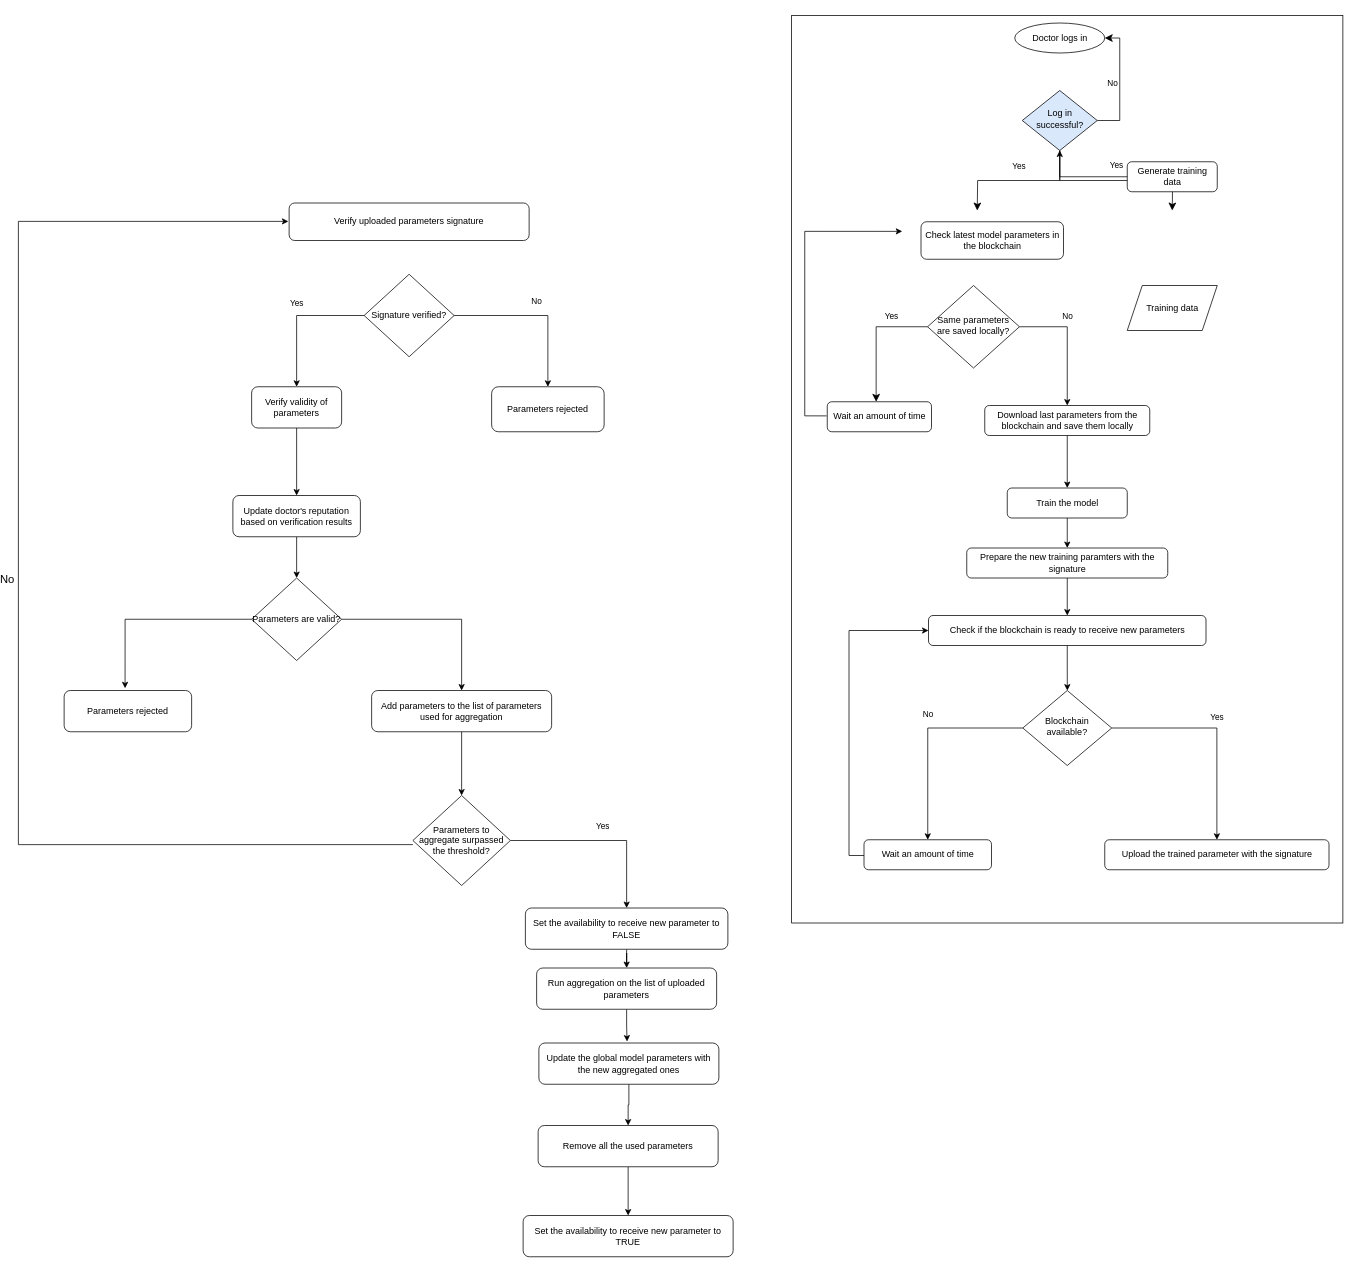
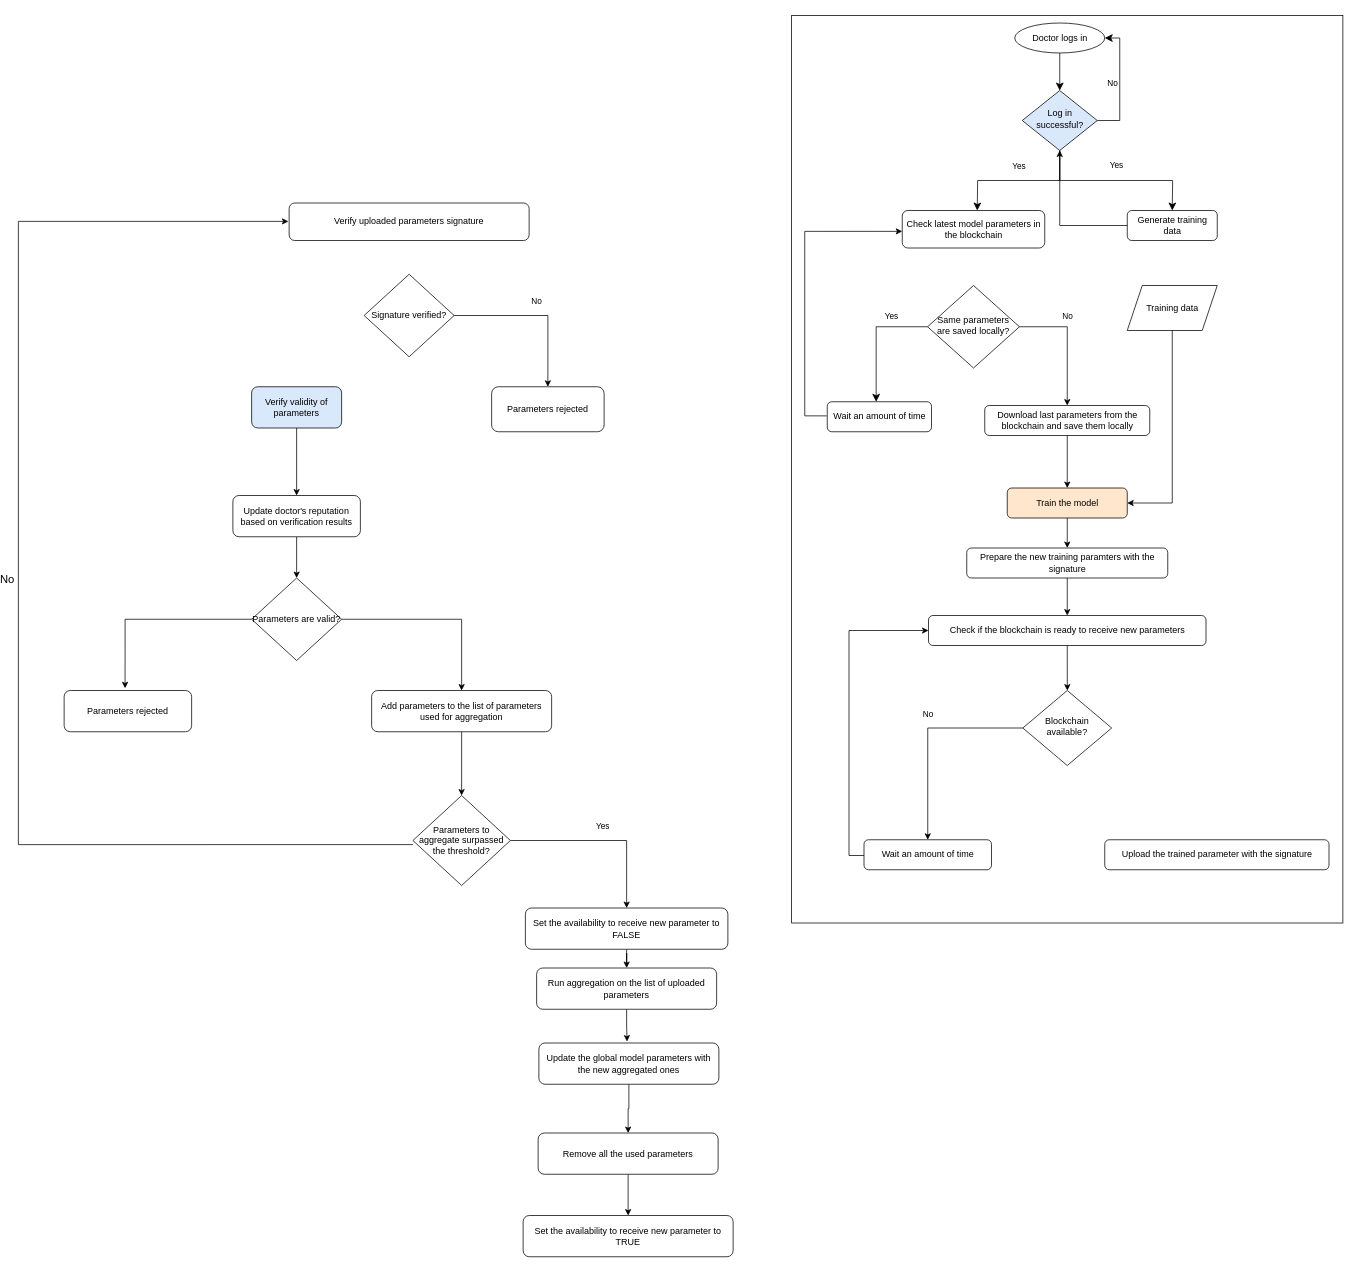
edge "Doctor logs in" -> "Log in successful?": added
node "Generate training data": moved (1172, 177) -> (1172, 225)
node "Check latest model parameters in the blockchain": moved (992, 240) -> (974, 229)
edge "Signature verified?" -> "Verify validity of parameters": removed, label "Yes"
node "Verify validity of parameters": fillcolor #ffffff -> #dae8fc
edge "Training data" -> "Train the model": added
node "Train the model": fillcolor #ffffff -> #ffe6cc
edge "Blockchain available?" -> "Upload the trained parameter with the signature": removed, label "Yes"
node "Remove all the used parameters": moved (628, 1146) -> (628, 1154)
